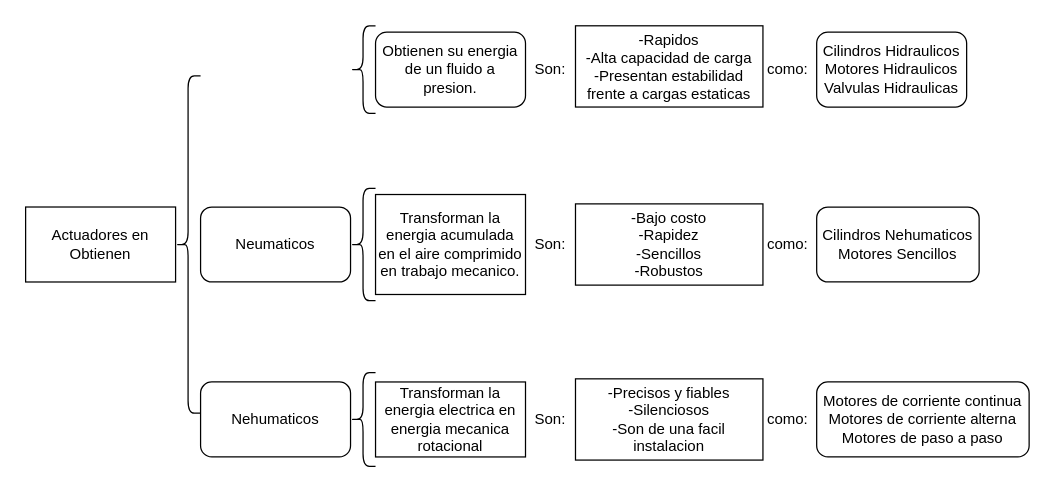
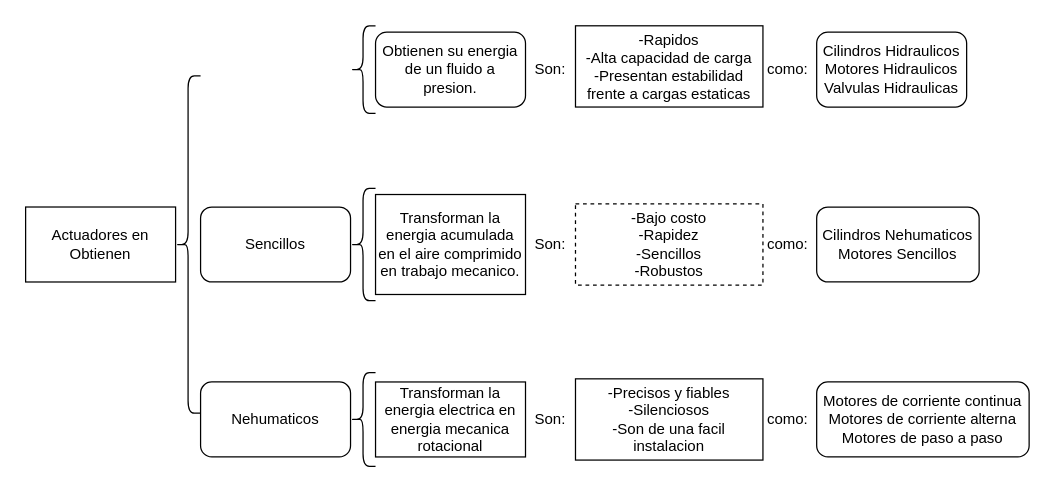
node "Neumaticos": label "Neumaticos" -> "Sencillos"
node "-Bajo costo -Rapidez -Sencillos -Robustos": style solid -> dashed
